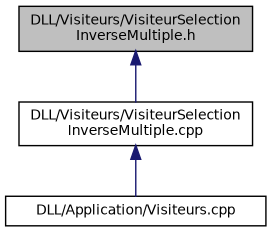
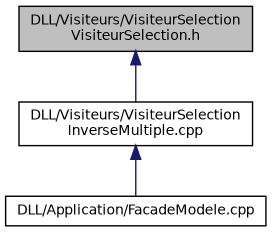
node "DLL/Visiteurs/VisiteurSelection InverseMultiple.h": label "DLL/Visiteurs/VisiteurSelection InverseMultiple.h" -> "DLL/Visiteurs/VisiteurSelection VisiteurSelection.h"
node "DLL/Application/Visiteurs.cpp": label "DLL/Application/Visiteurs.cpp" -> "DLL/Application/FacadeModele.cpp"
